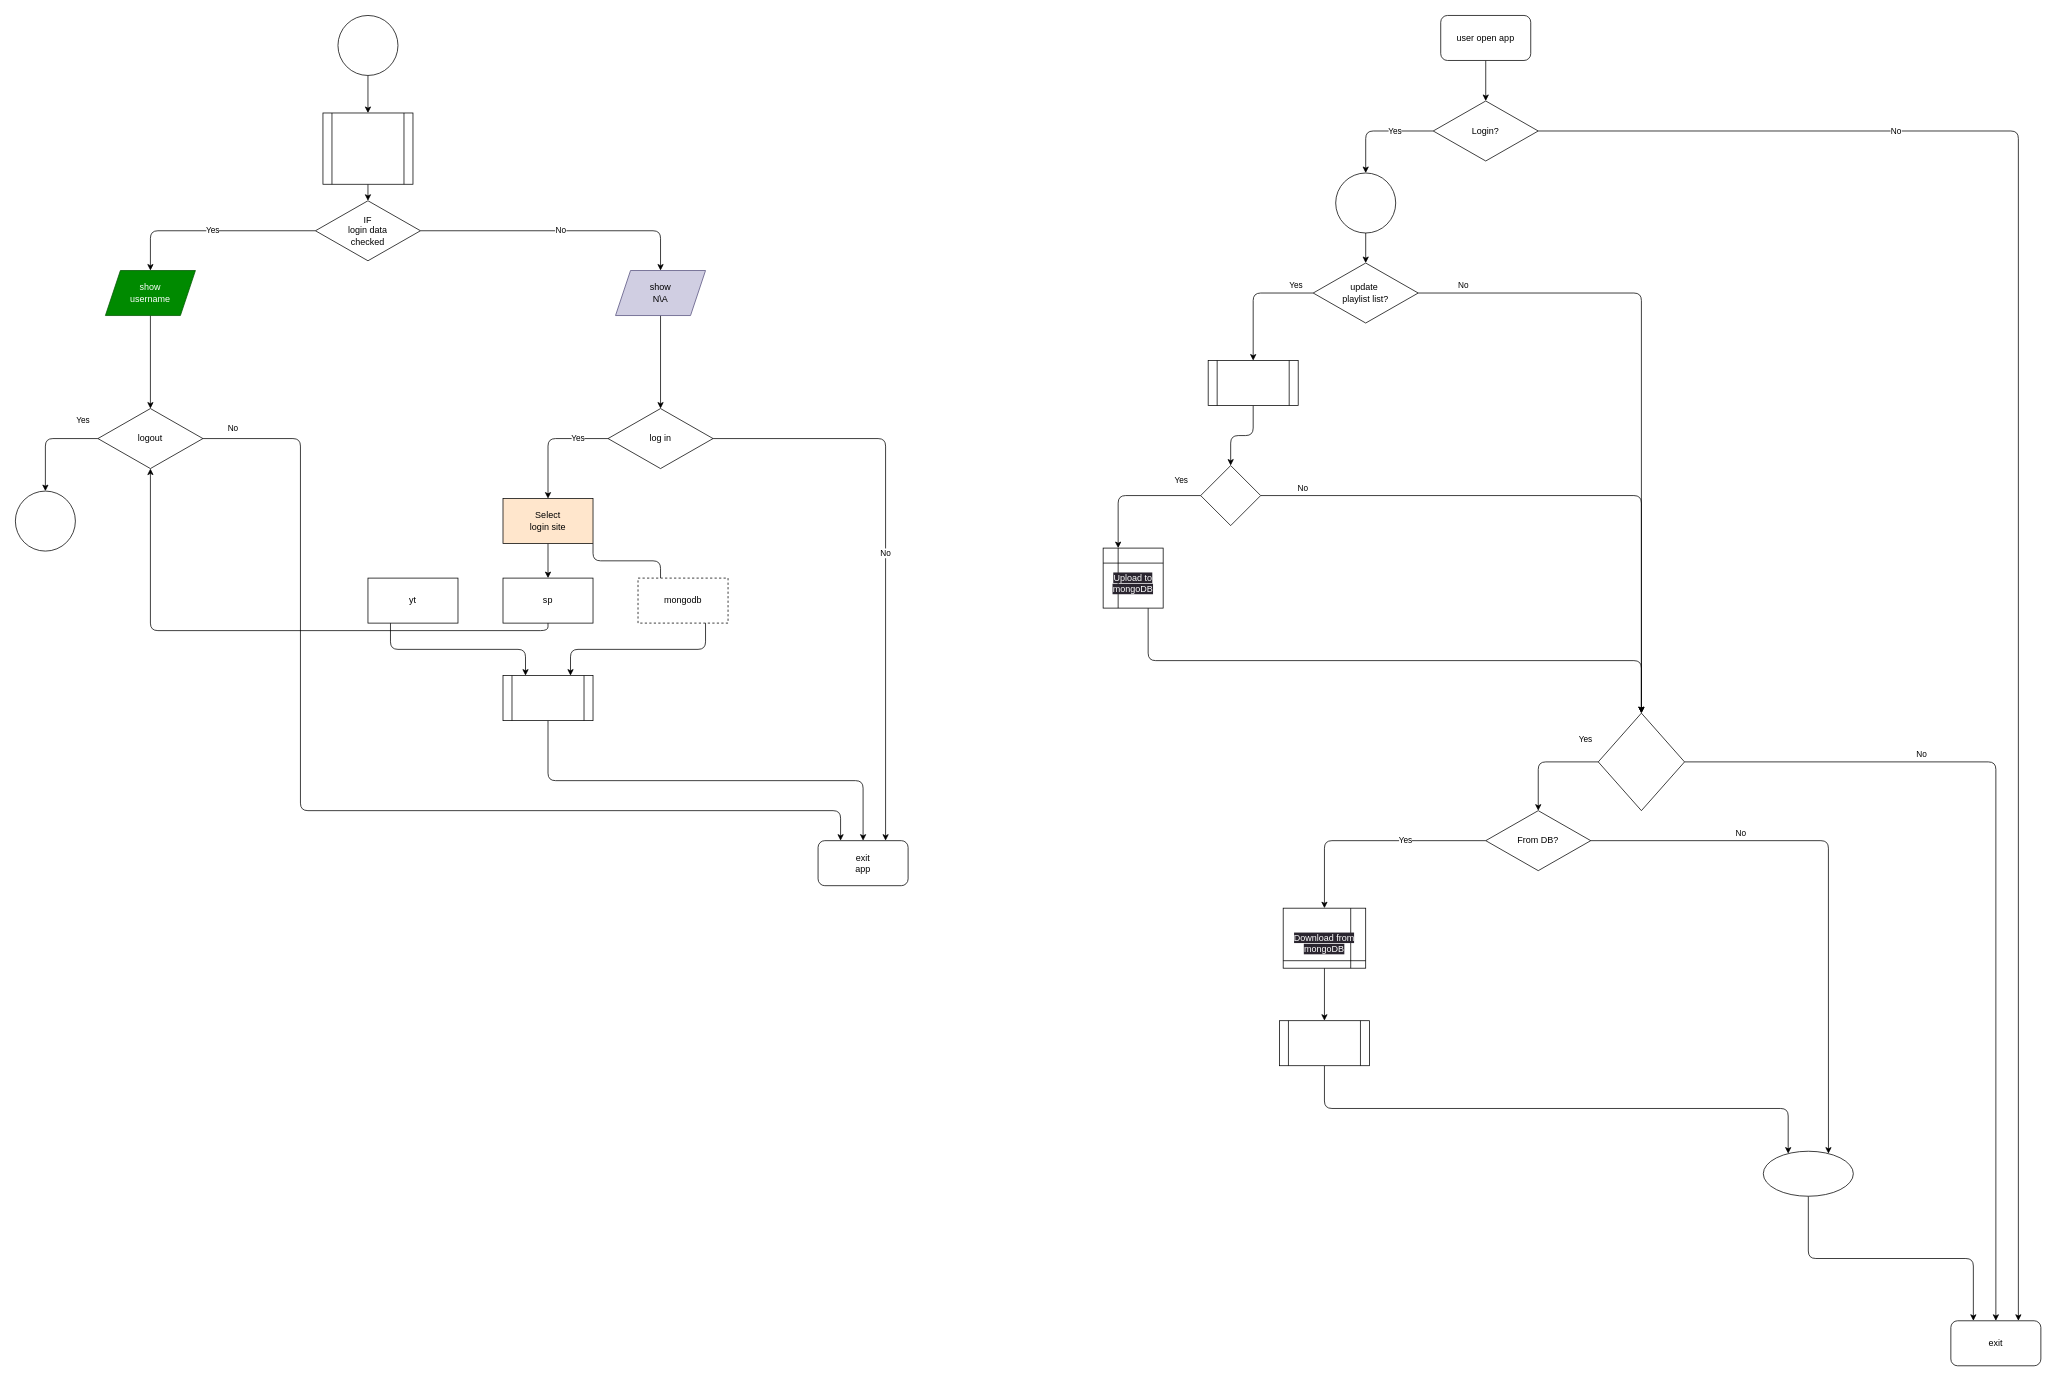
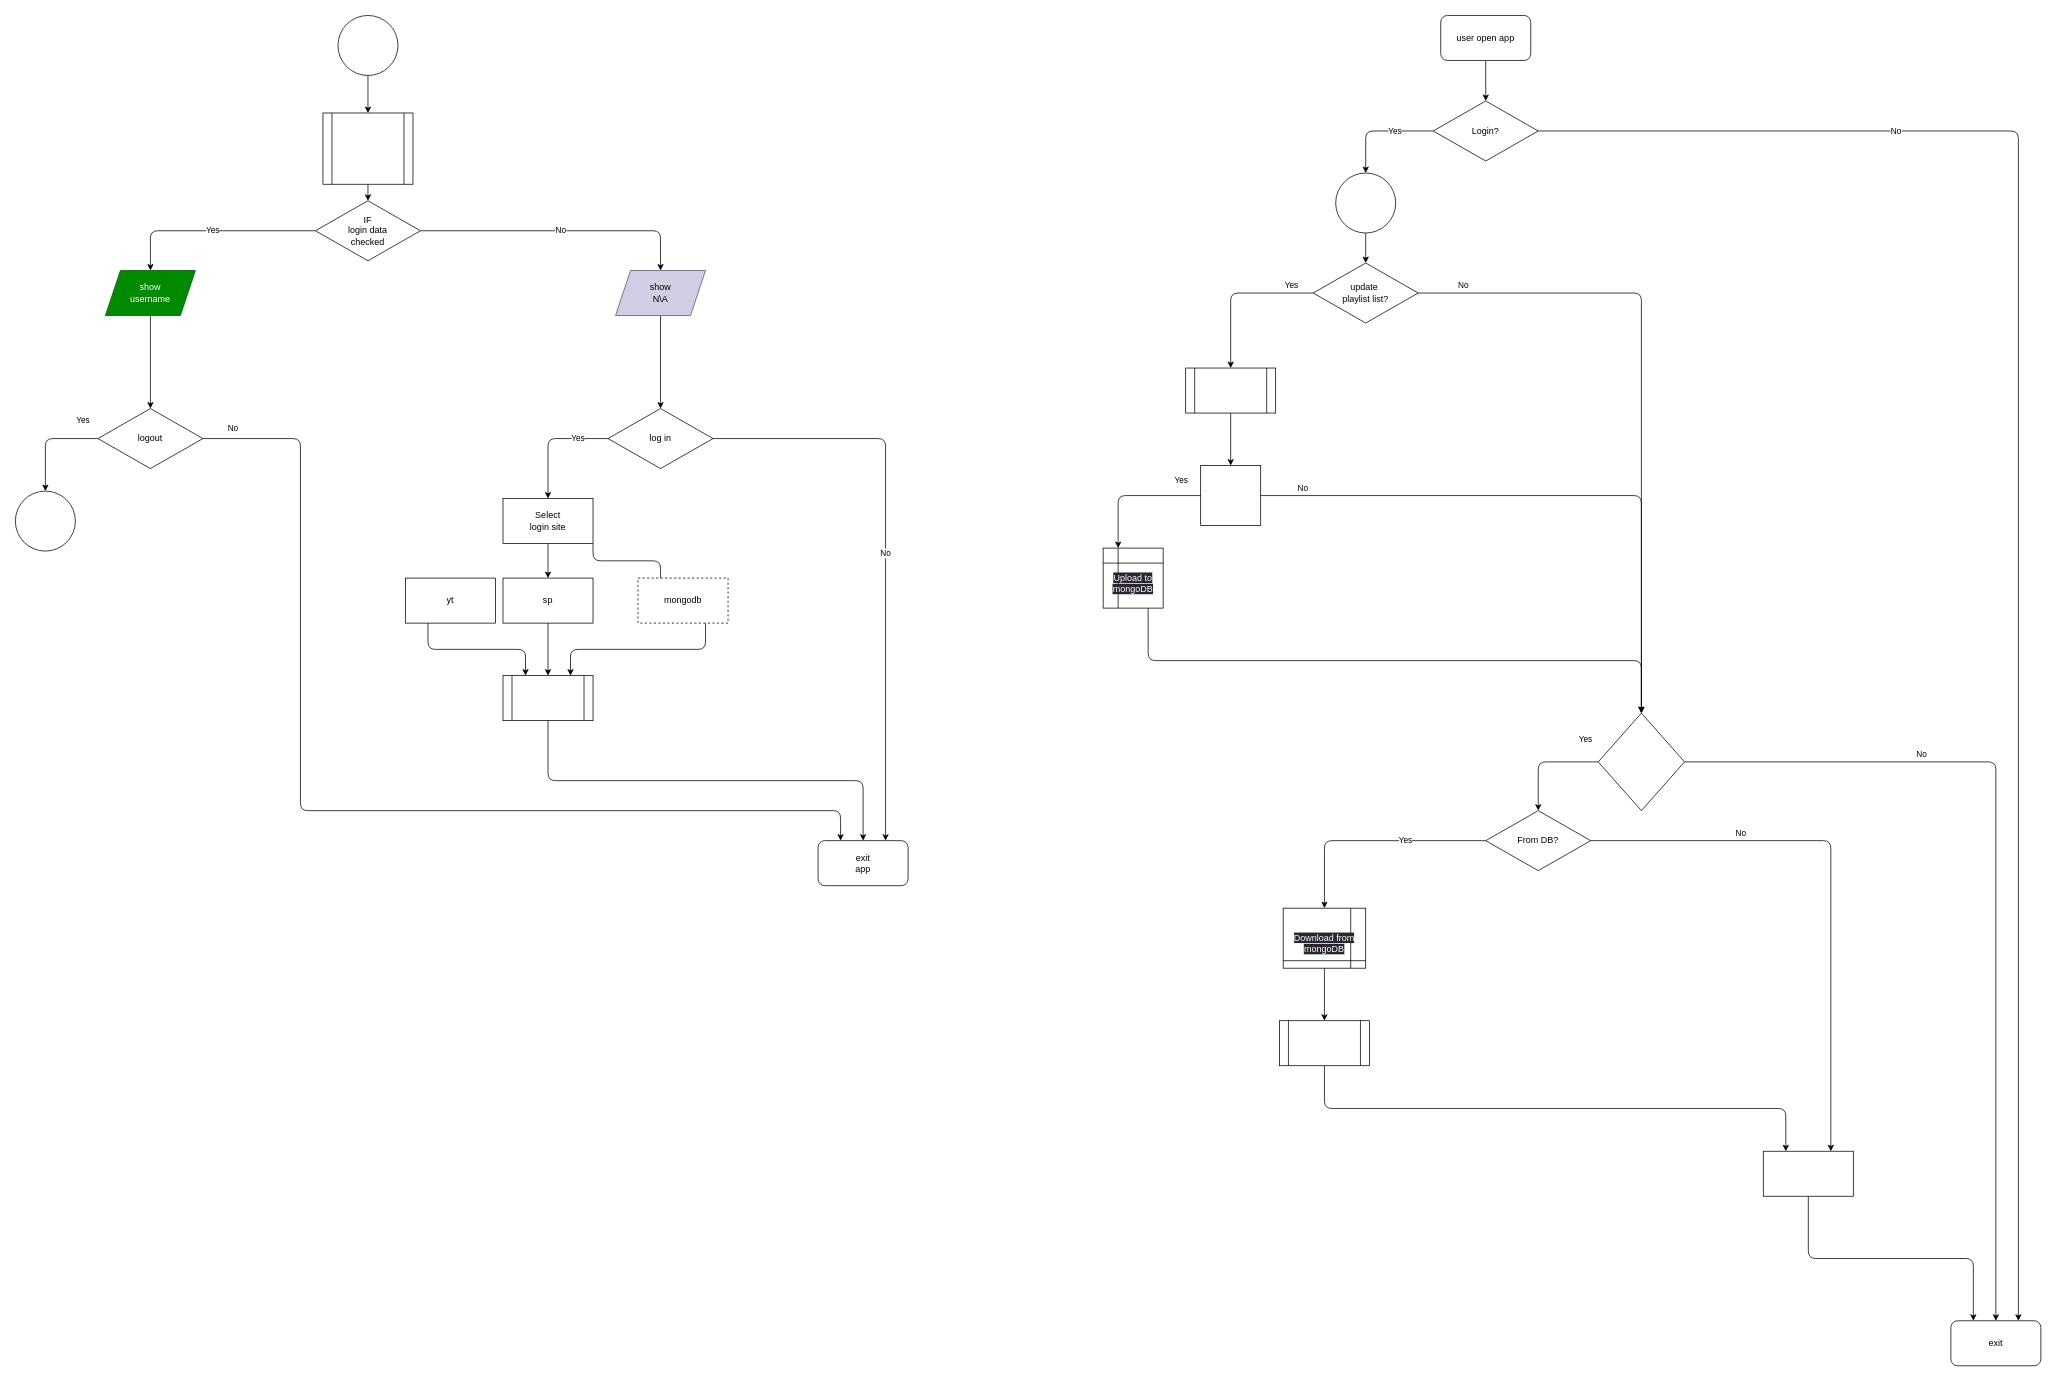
node "create playlist jsons": moved (1253, 383) -> (1230, 390)
node "Save new list?": shape diamond -> rectangle
node "Select login site": fillcolor #ffe6cc -> #ffffff
node "yt": moved (413, 600) -> (450, 600)
edge "sp" -> "logout": now "sp" -> "login oath2"
node "Send to YT from tmp": shape ellipse -> rectangle
